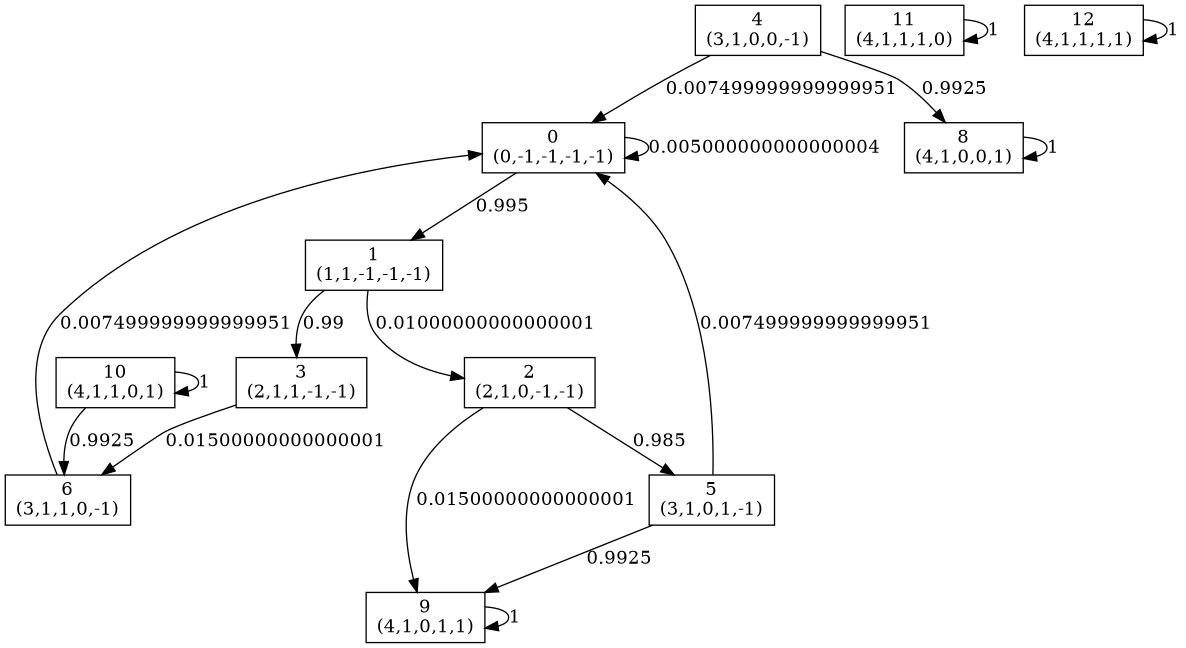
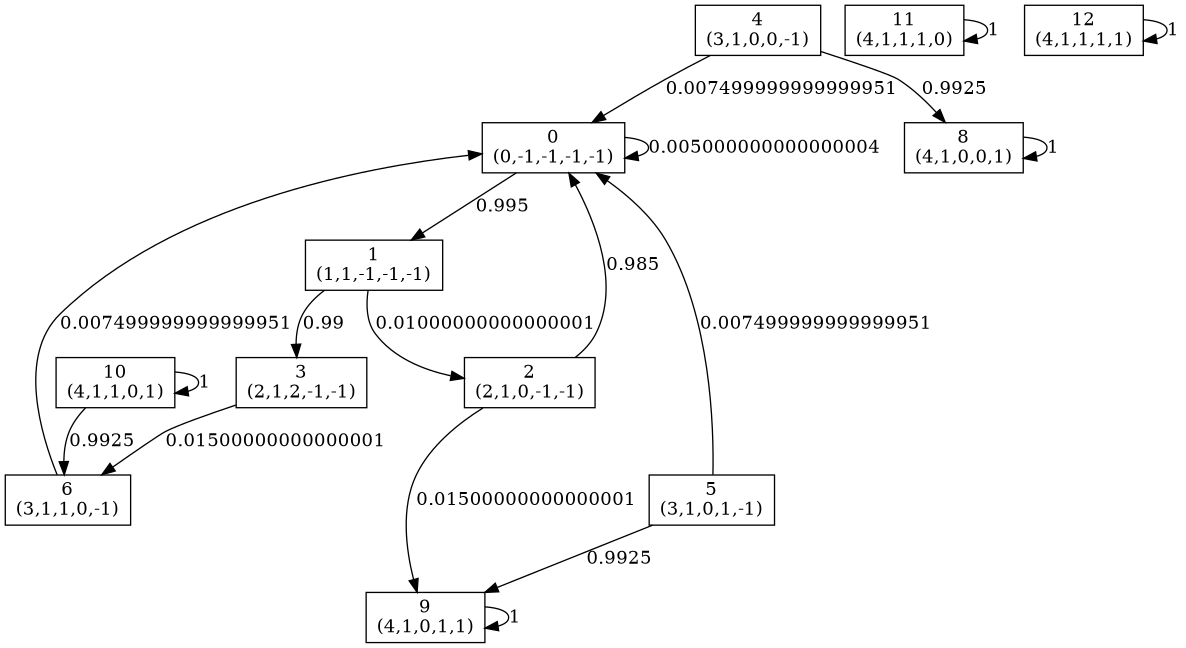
node "3 (2,1,1,-1,-1)": label "3 (2,1,1,-1,-1)" -> "3 (2,1,2,-1,-1)"
edge "2 (2,1,0,-1,-1)" -> "5 (3,1,0,1,-1)": now "2 (2,1,0,-1,-1)" -> "0 (0,-1,-1,-1,-1)"
